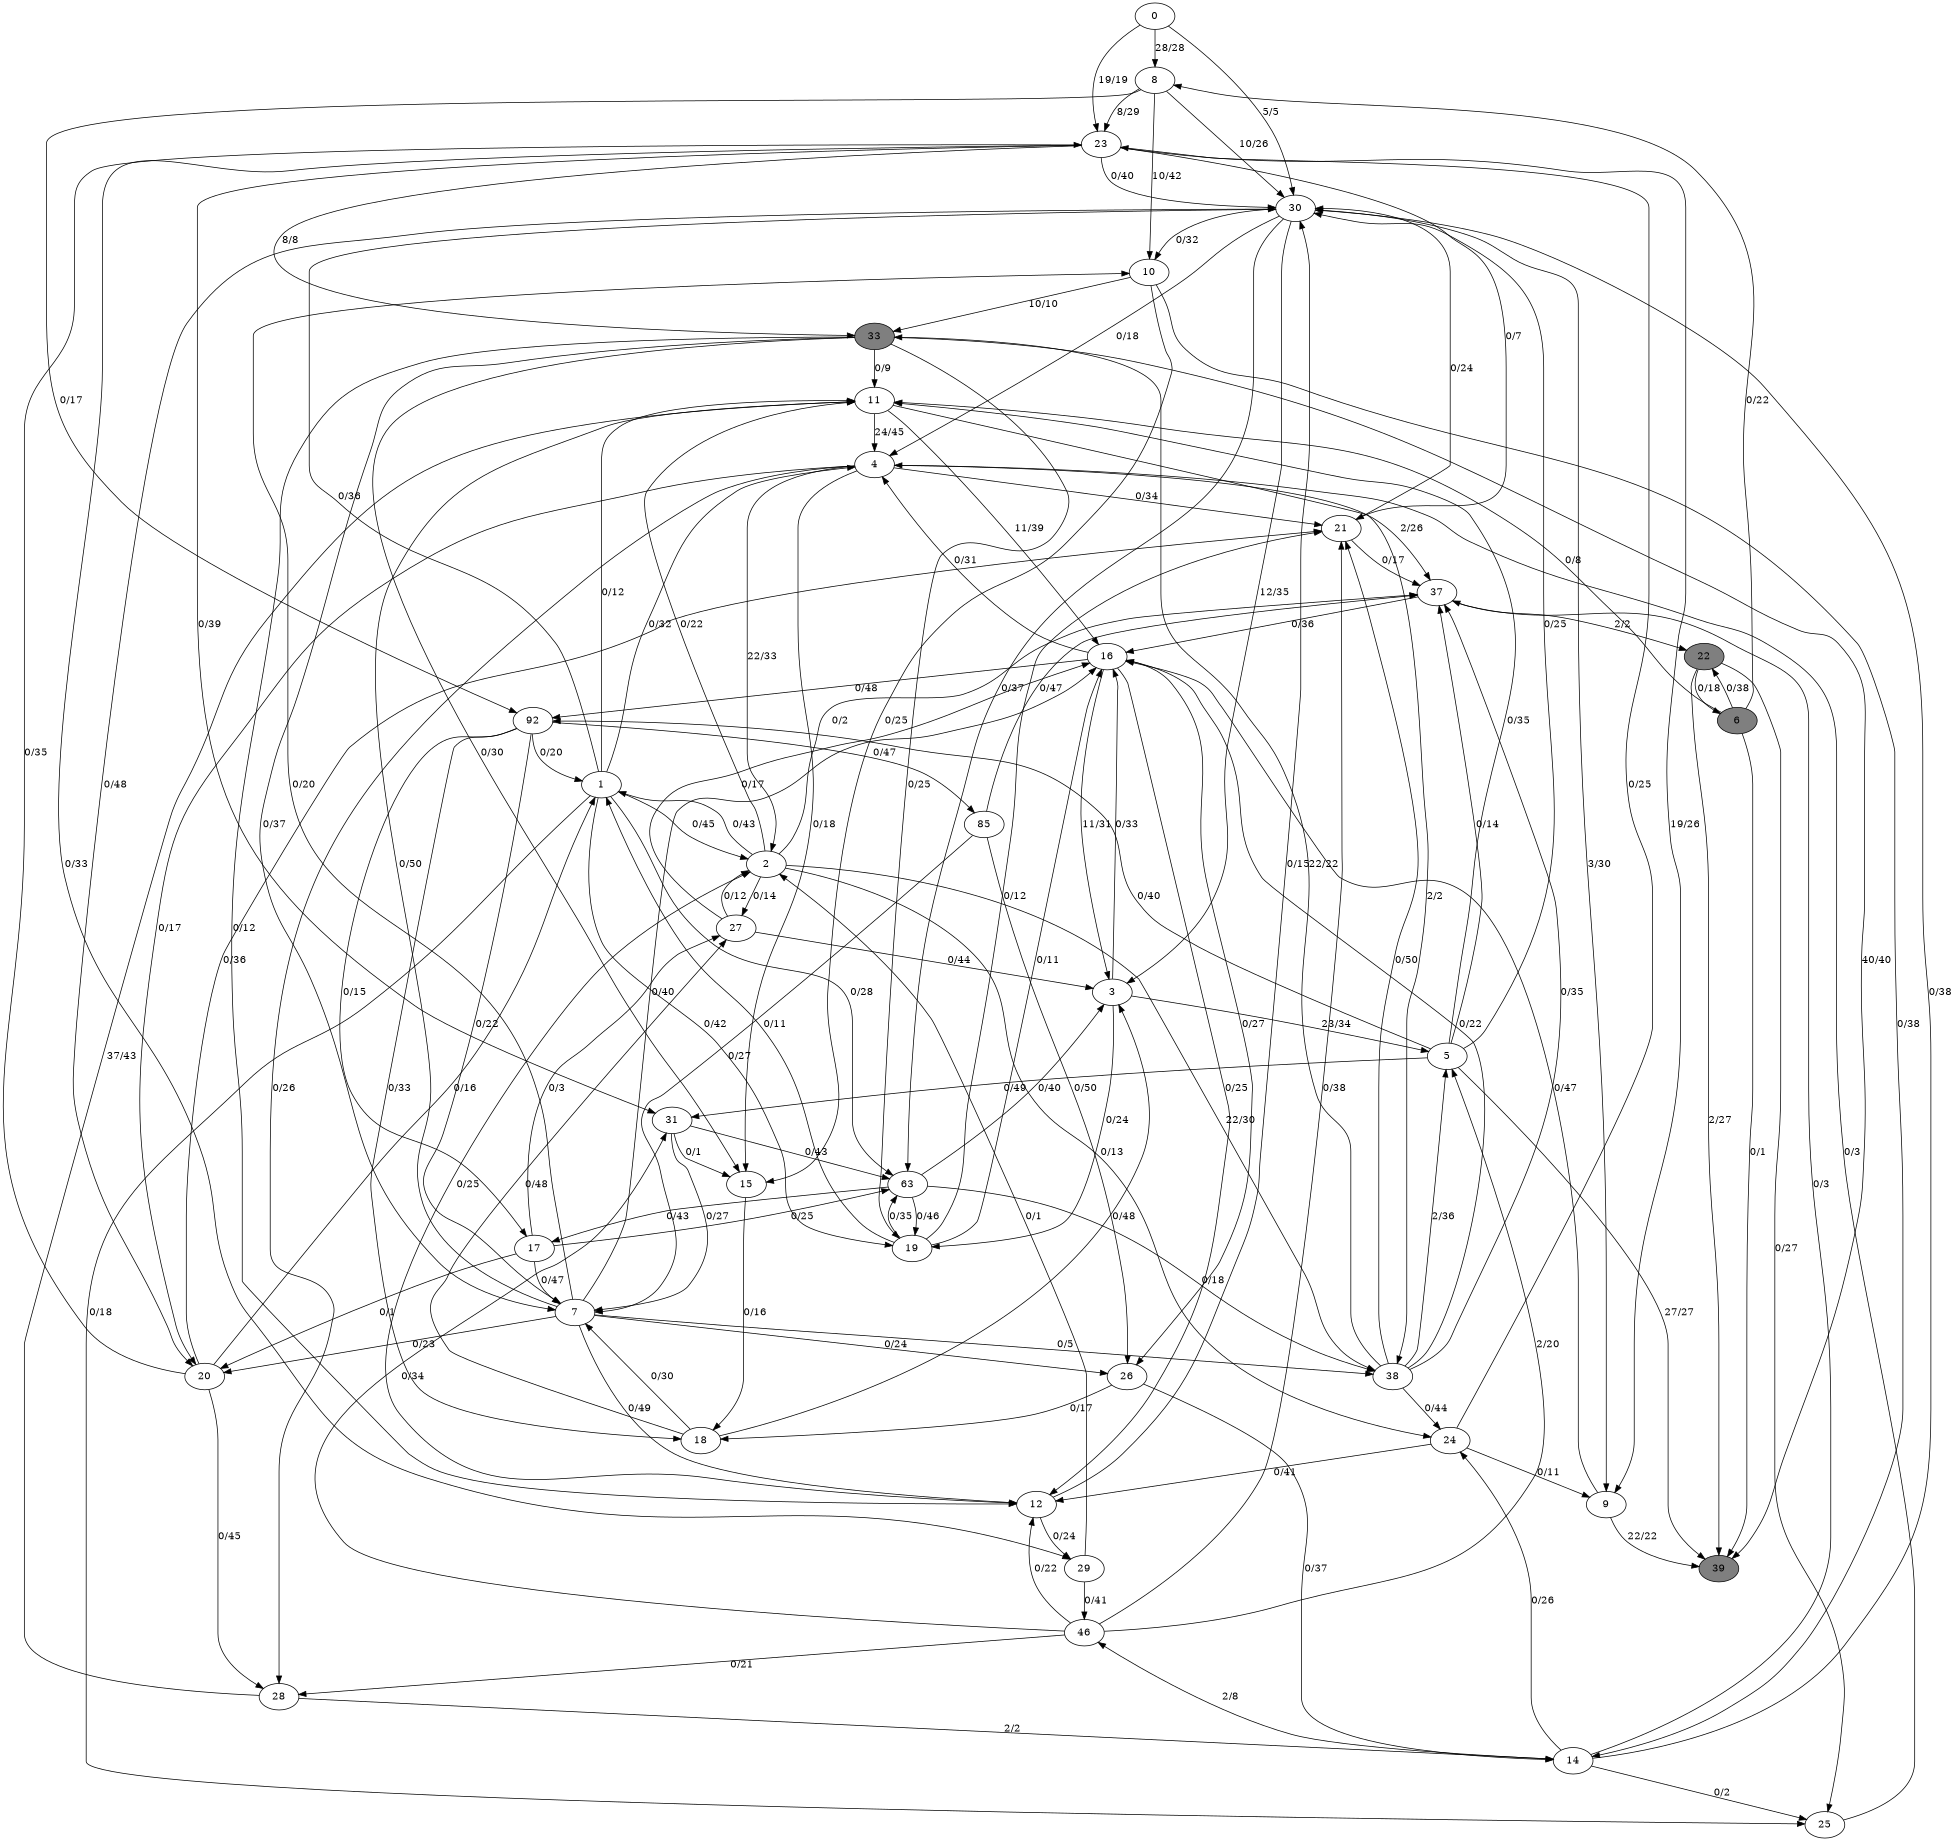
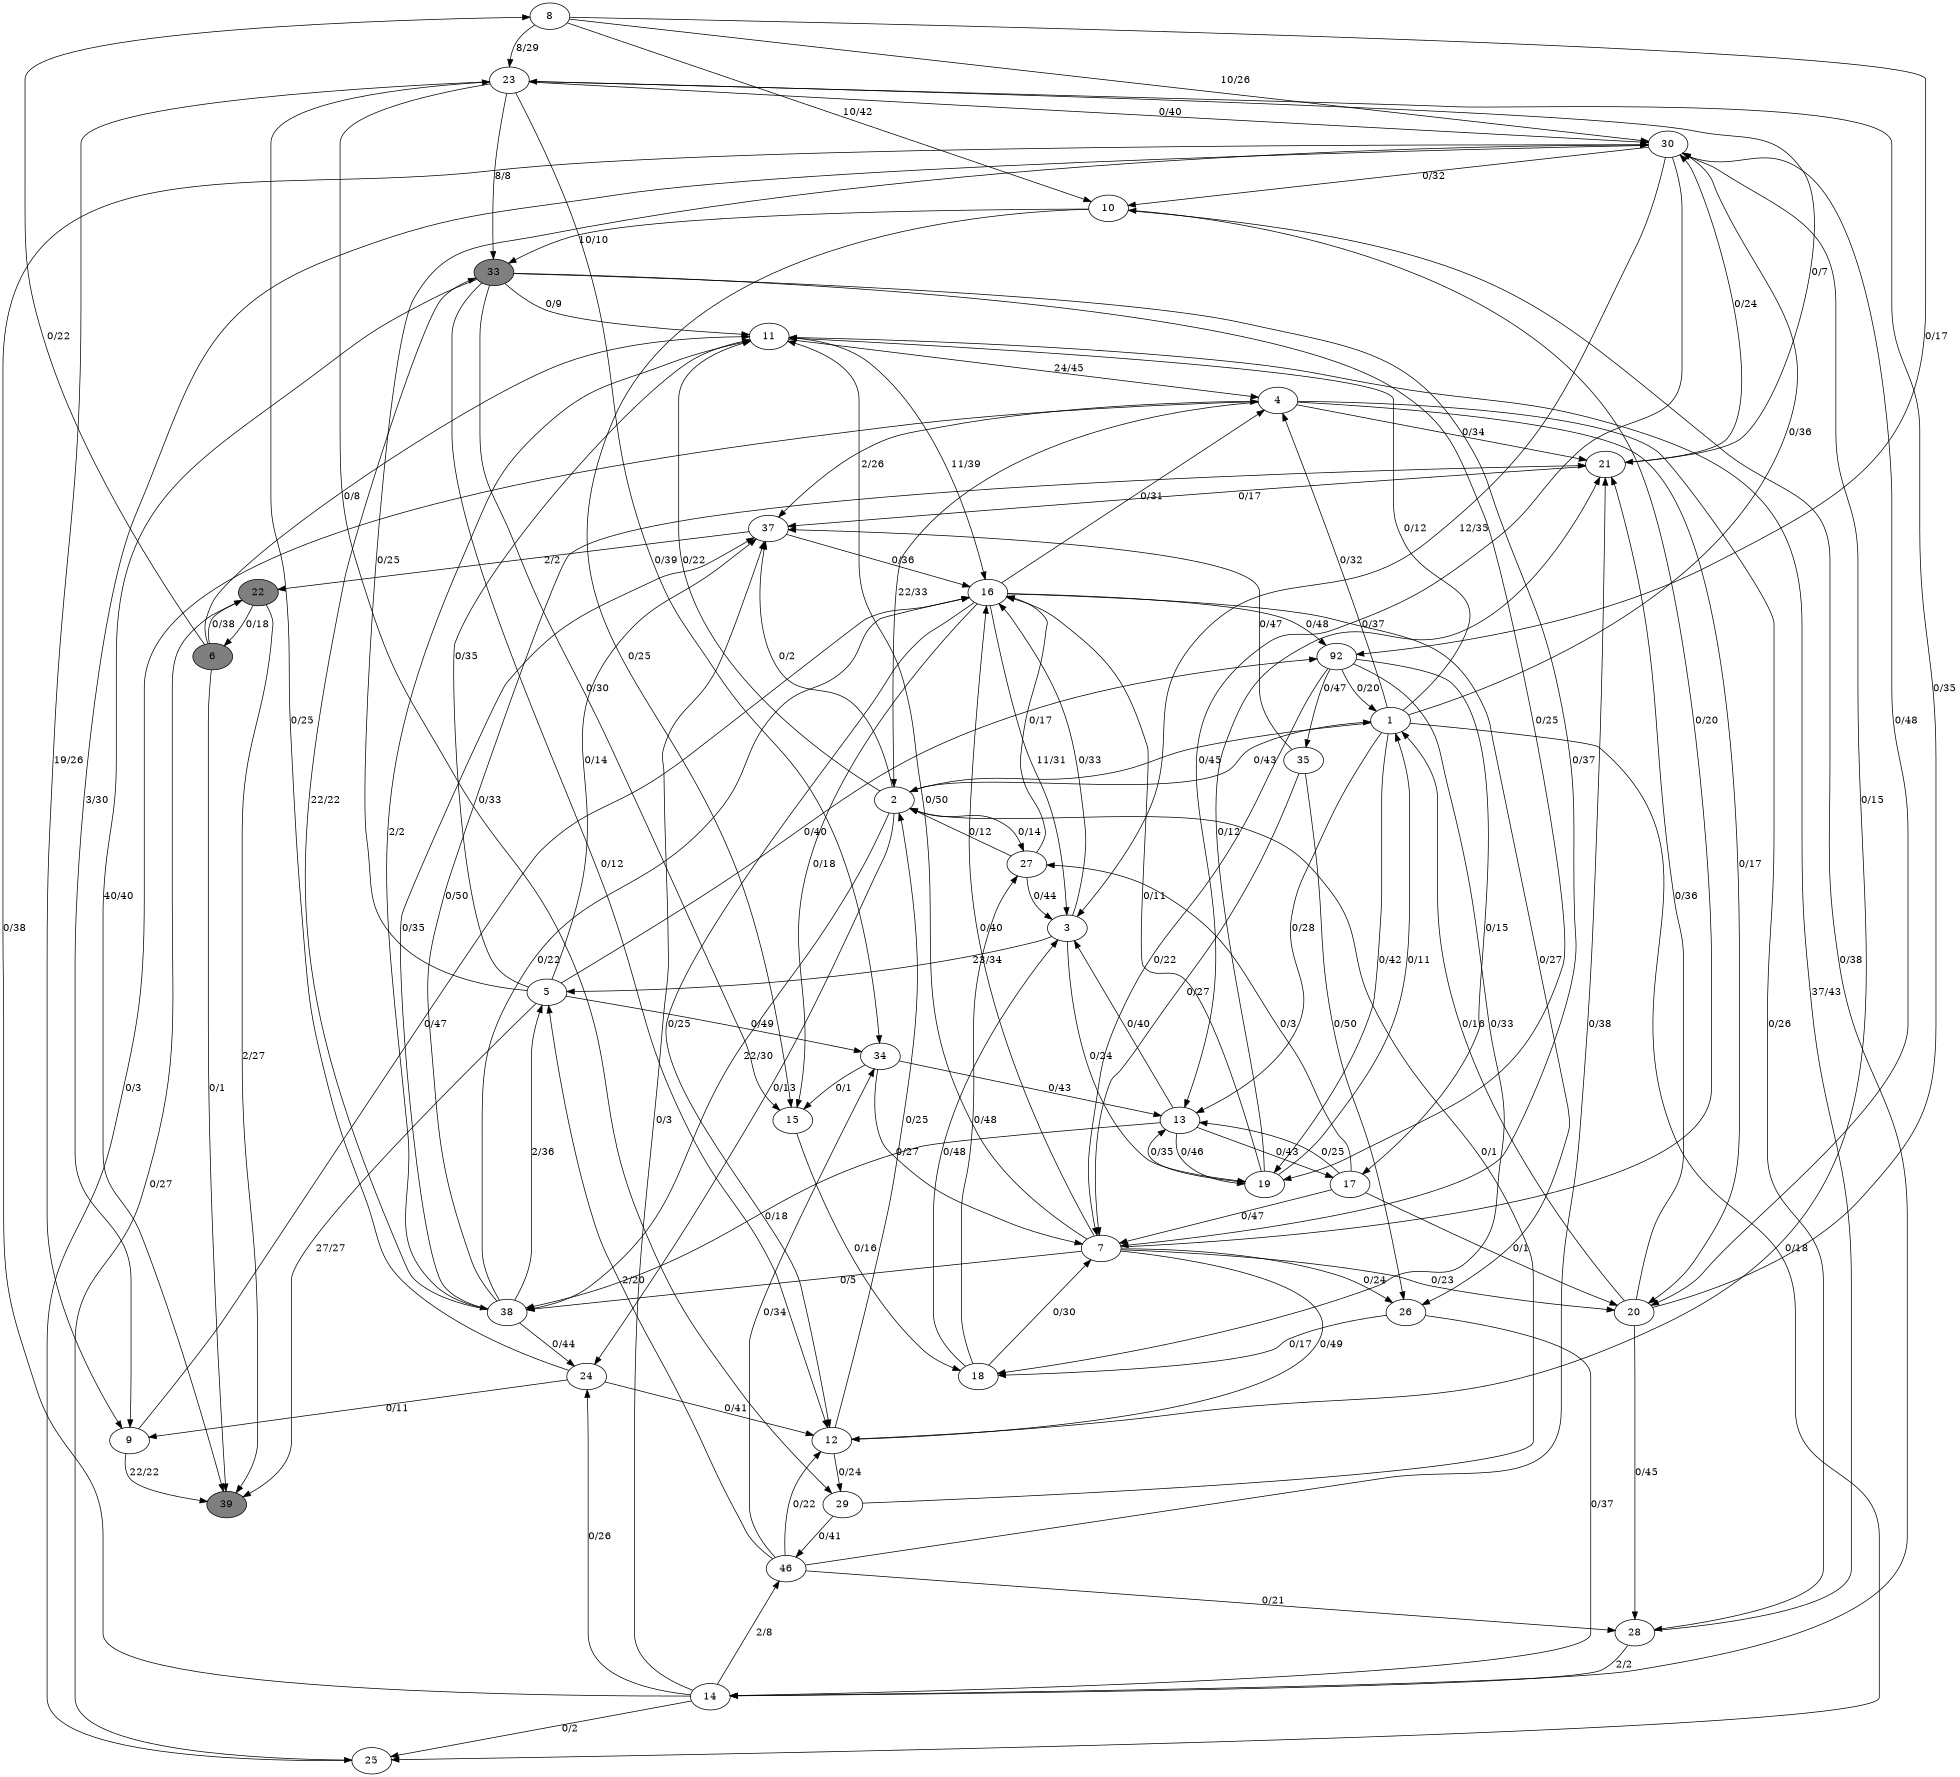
node "0": removed
edge "30" -> "4": removed, label "0/18"
edge "4" -> "15": now "16" -> "15"
node "85": label "85" -> "35"
node "31": label "31" -> "34"
node "63": label "63" -> "13"
